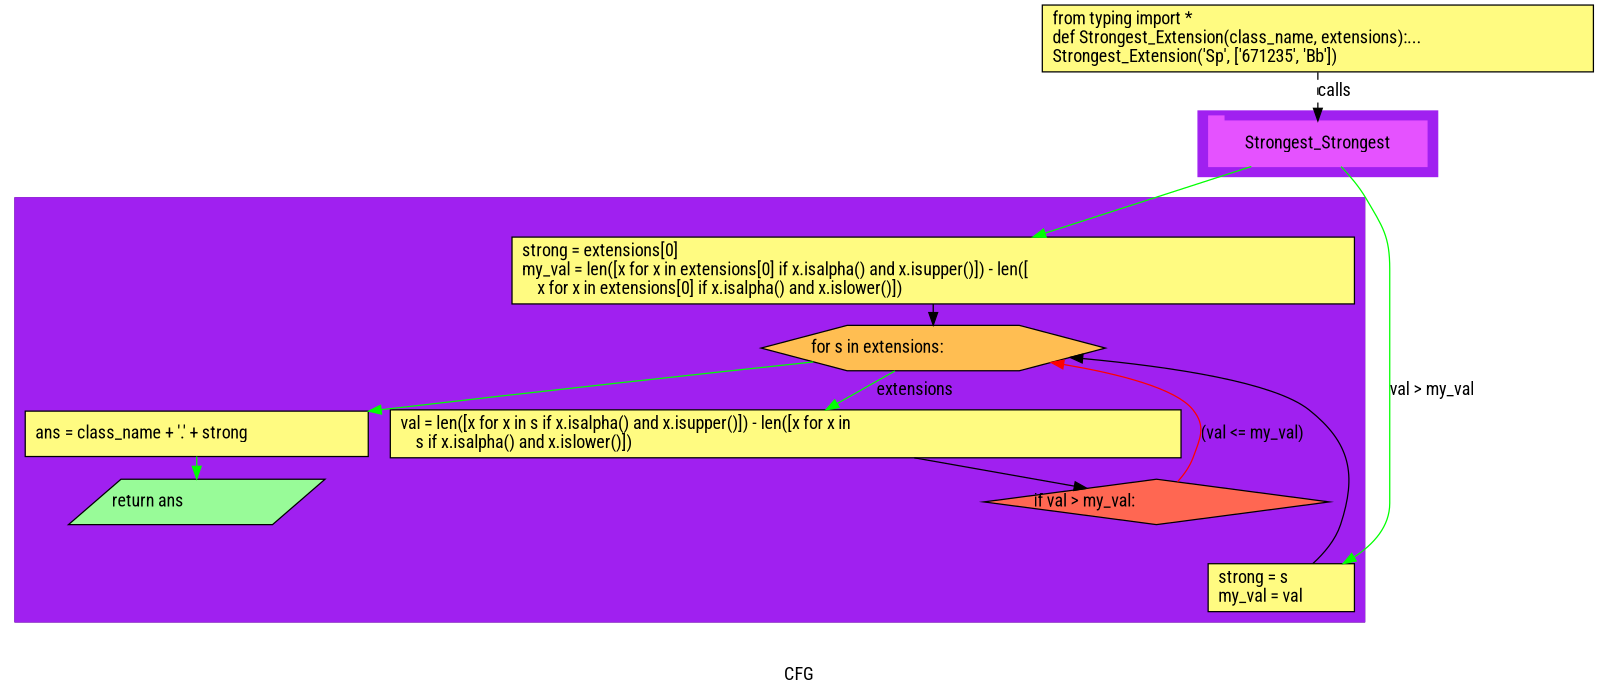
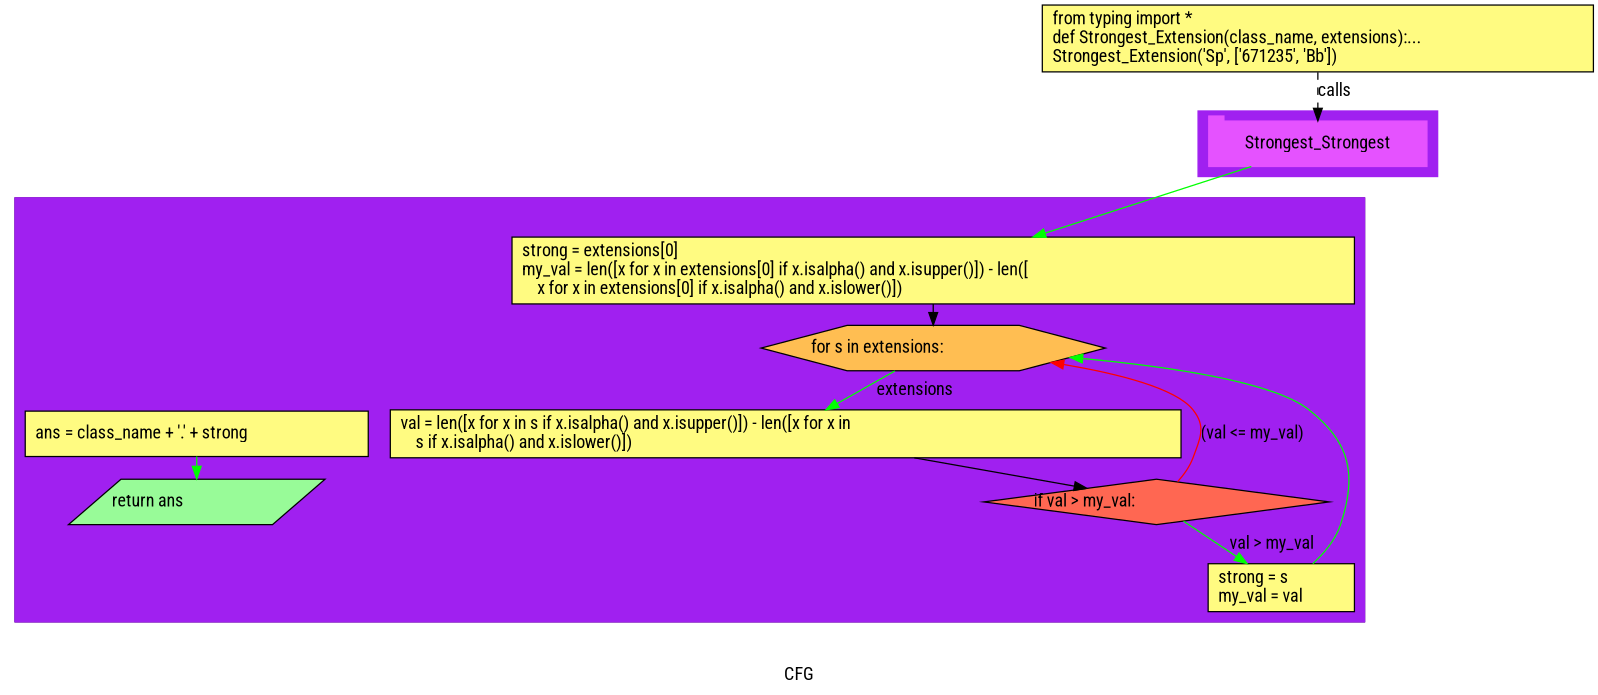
edge "Strongest_Strongest" -> "strong = s my_val = val": now "if val > my_val:" -> "strong = s my_val = val"
edge "for s in extensions:" -> "ans = class_name + '.' + strong": removed
edge "strong = s my_val = val" -> "for s in extensions:": color black -> green
